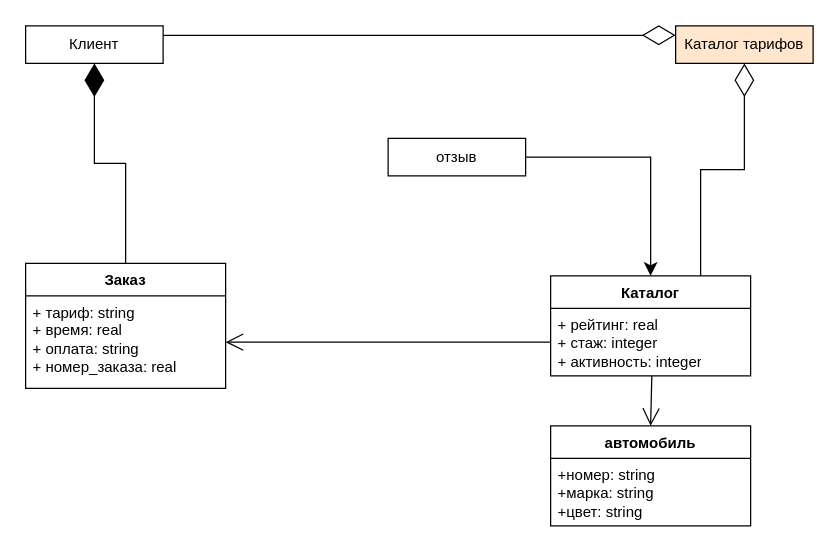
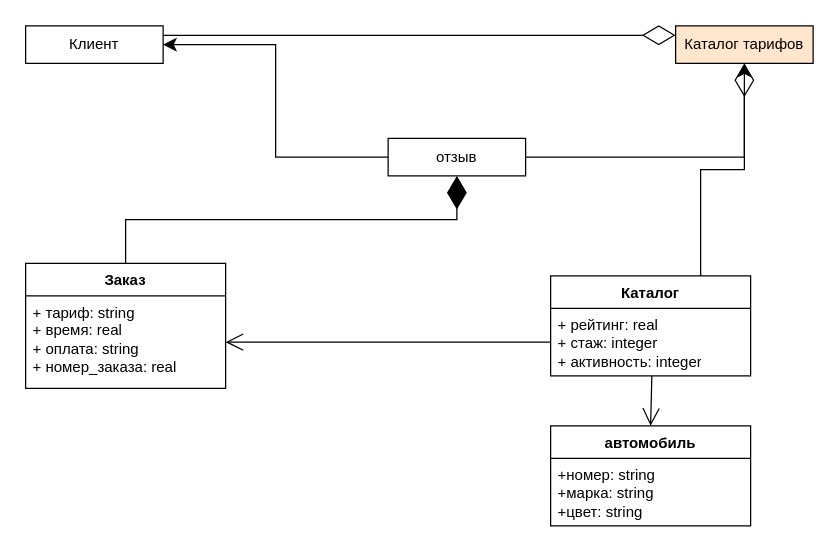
edge "отзыв" -> "Клиент": added
edge "Заказ" -> "Клиент": now "Заказ" -> "отзыв"
edge "отзыв" -> "Каталог": now "отзыв" -> "Каталог тарифов"
